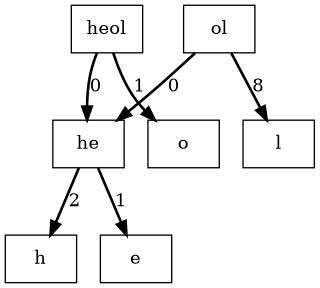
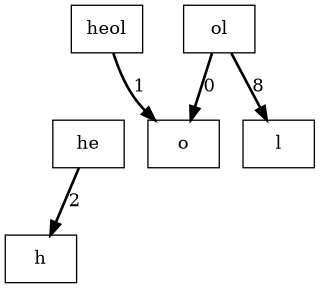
edge "heol" -> "he": removed, label "0"
edge "ol" -> "he": now "ol" -> "o"
node "e": removed
